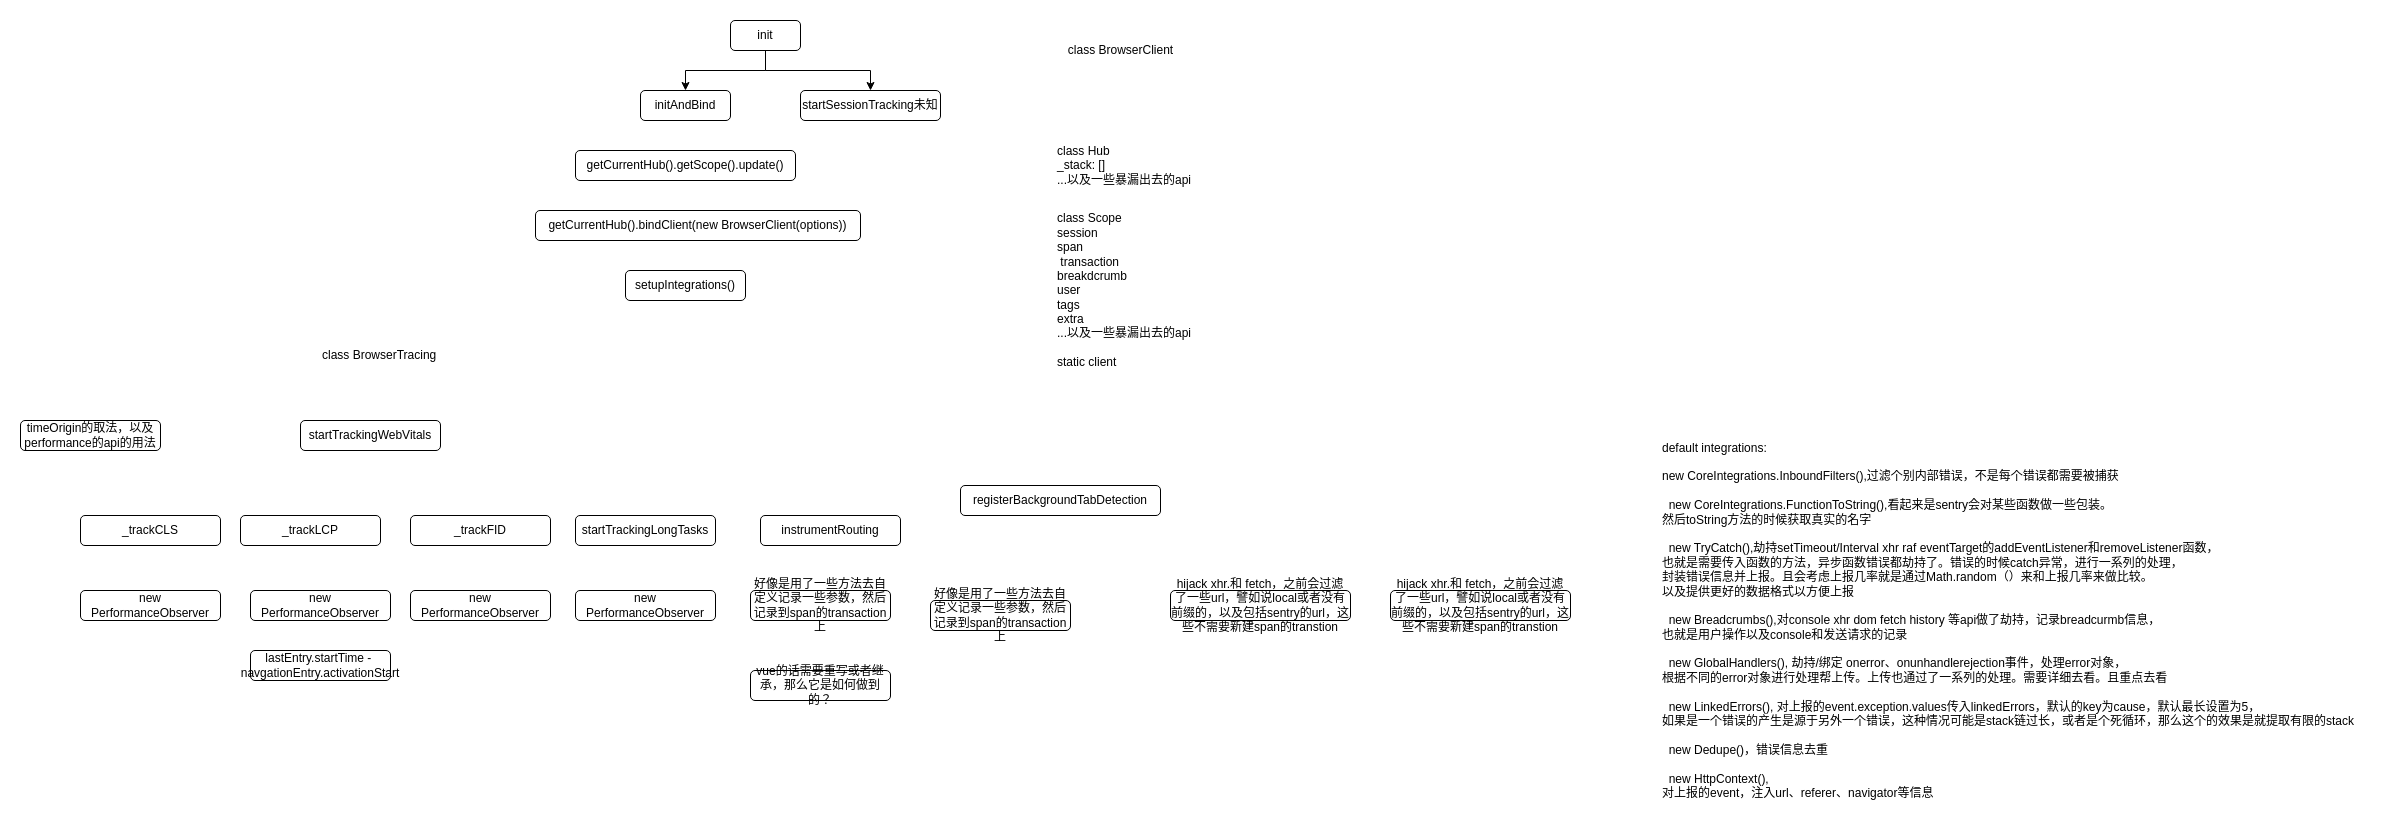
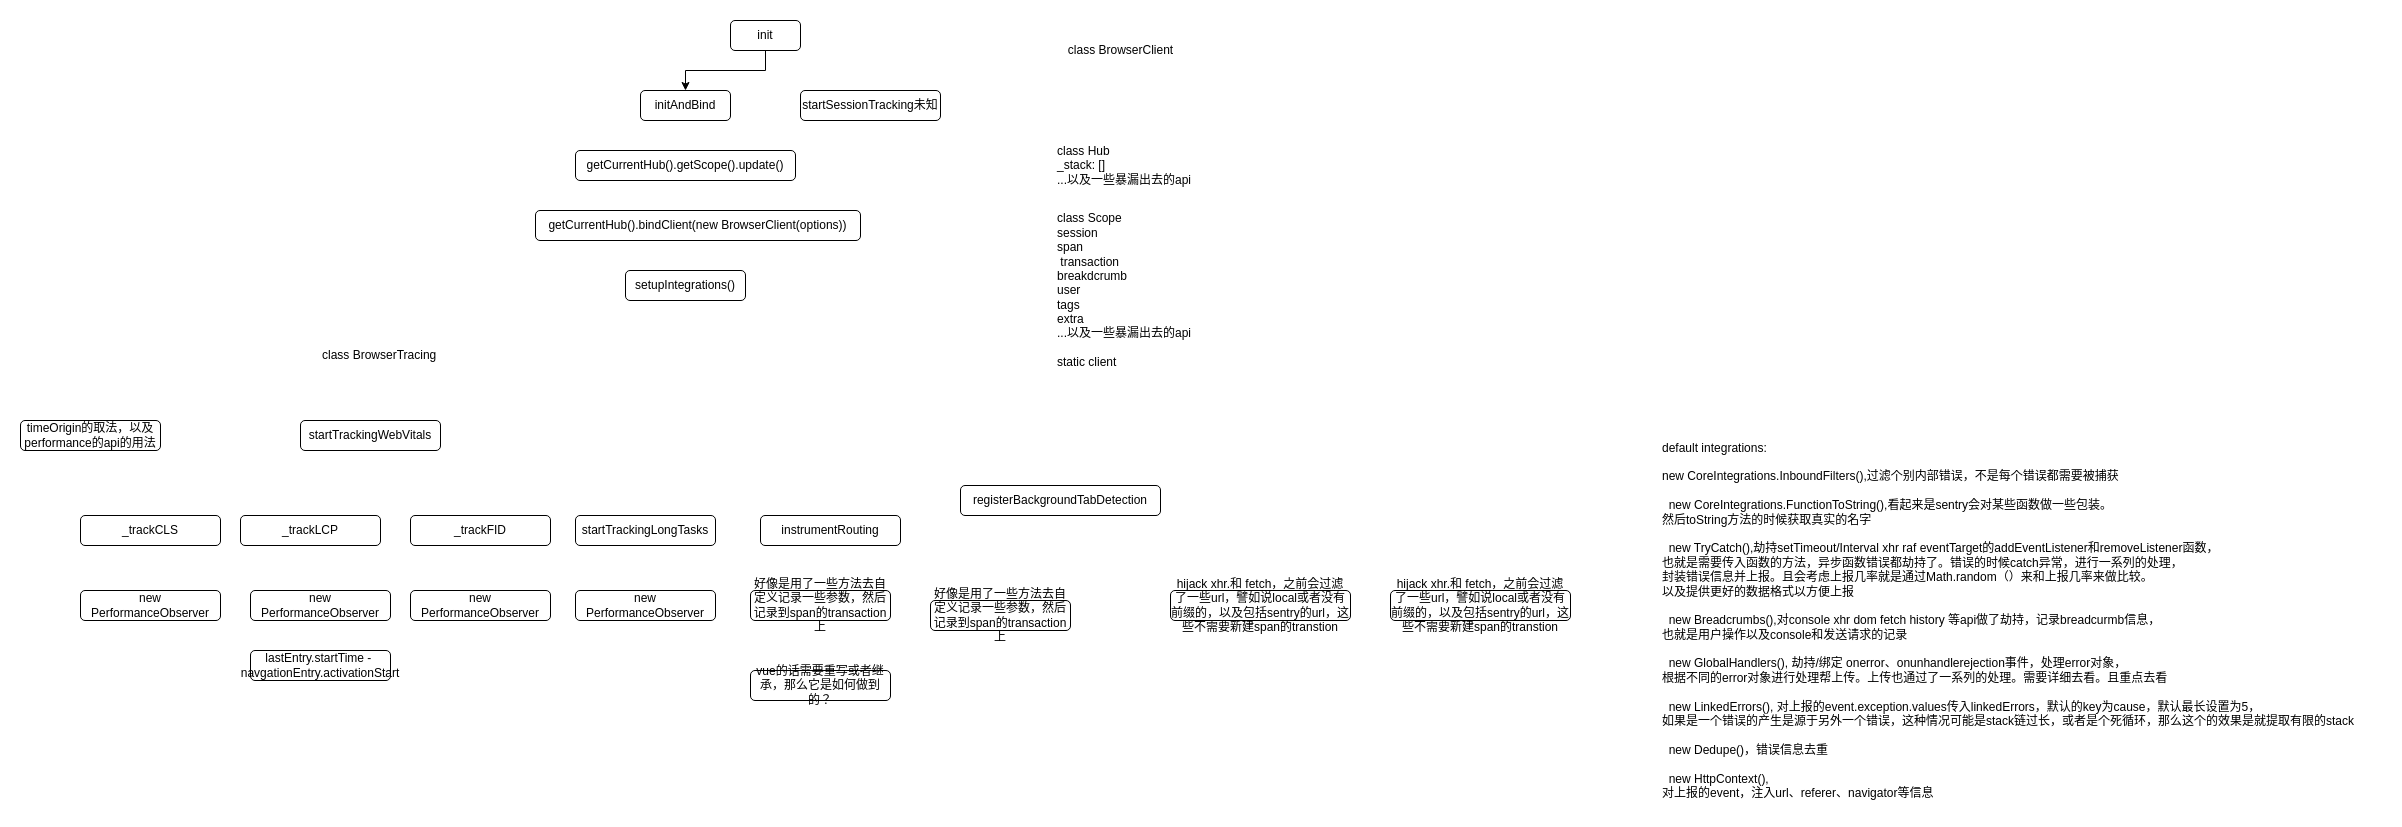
edge "init" -> "startSessionTracking未知": removed
